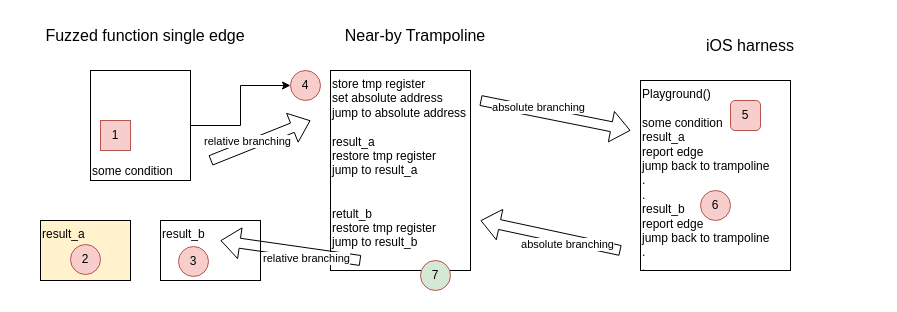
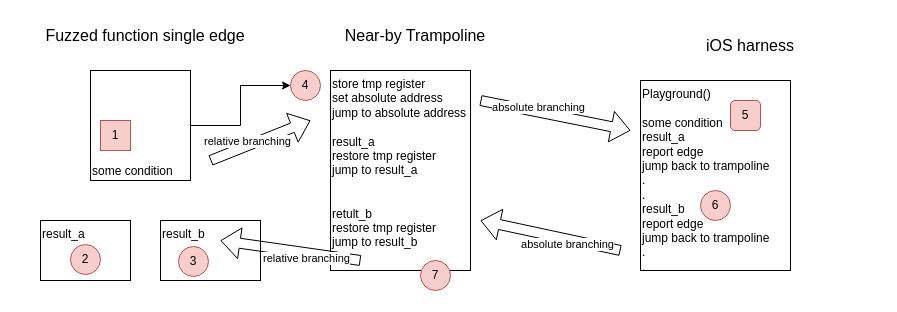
node "result_a": fillcolor #fff2cc -> #ffffff
node "7": fillcolor #d5e8d4 -> #f8cecc
